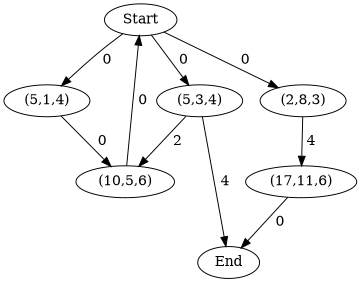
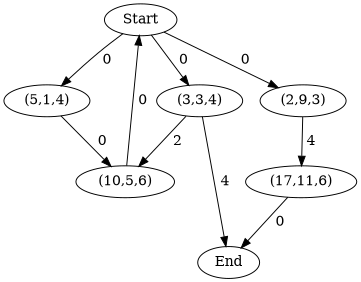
node "(5,3,4)": label "(5,3,4)" -> "(3,3,4)"
node "(2,8,3)": label "(2,8,3)" -> "(2,9,3)"
